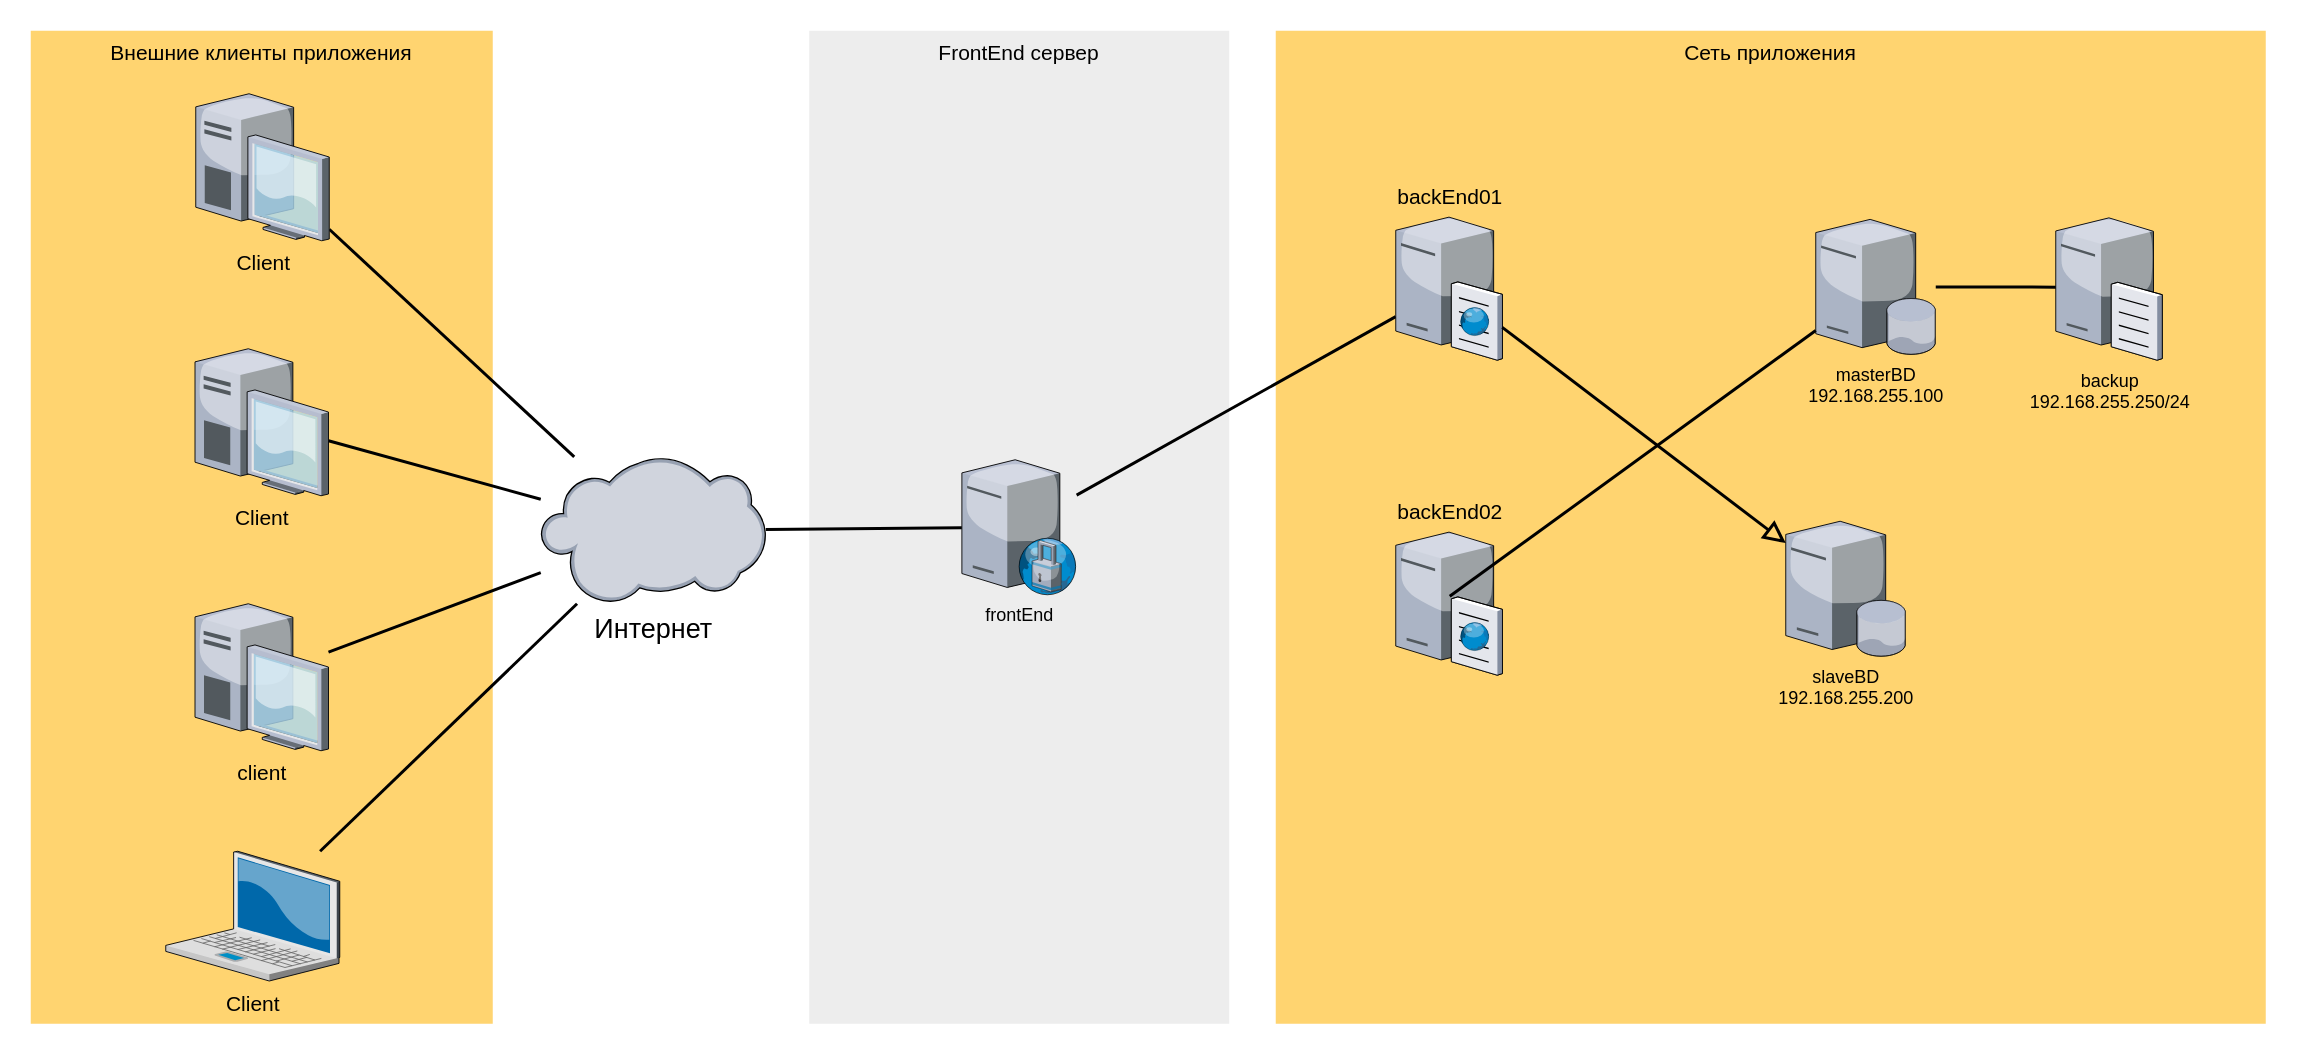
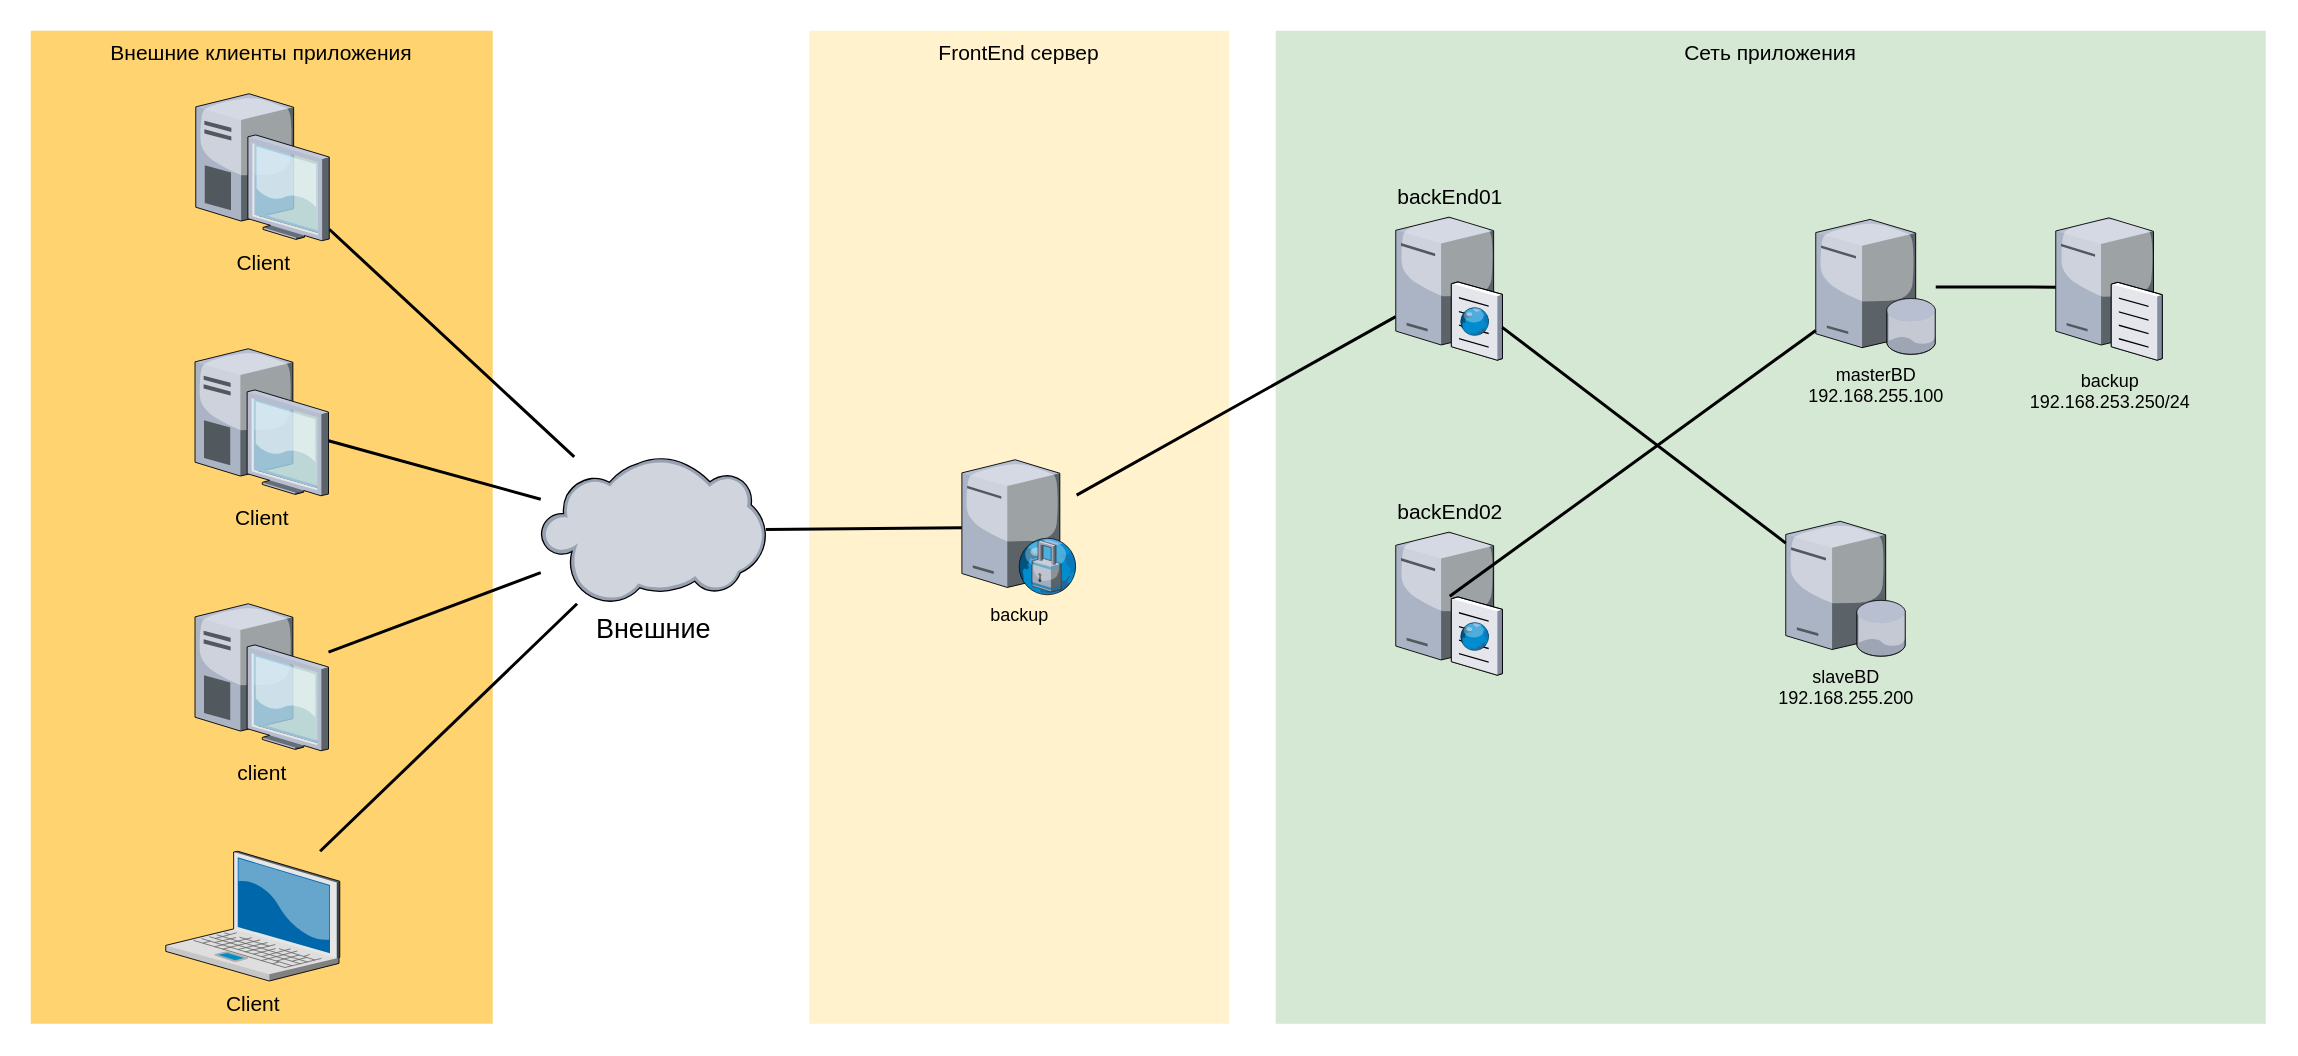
node "FrontEnd сервер": fillcolor #ededed -> #fff2cc
node "backup 192.168.255.250/24": label "backup 192.168.255.250/24" -> "backup 192.168.253.250/24"
node "Сеть приложения": fillcolor #ffd470 -> #d5e8d4
edge "backEnd01" -> "slaveBD 192.168.255.200": arrowhead block -> none
node "frontEnd": label "frontEnd" -> "backup"
node "Интернет": label "Интернет" -> "Внешние"
